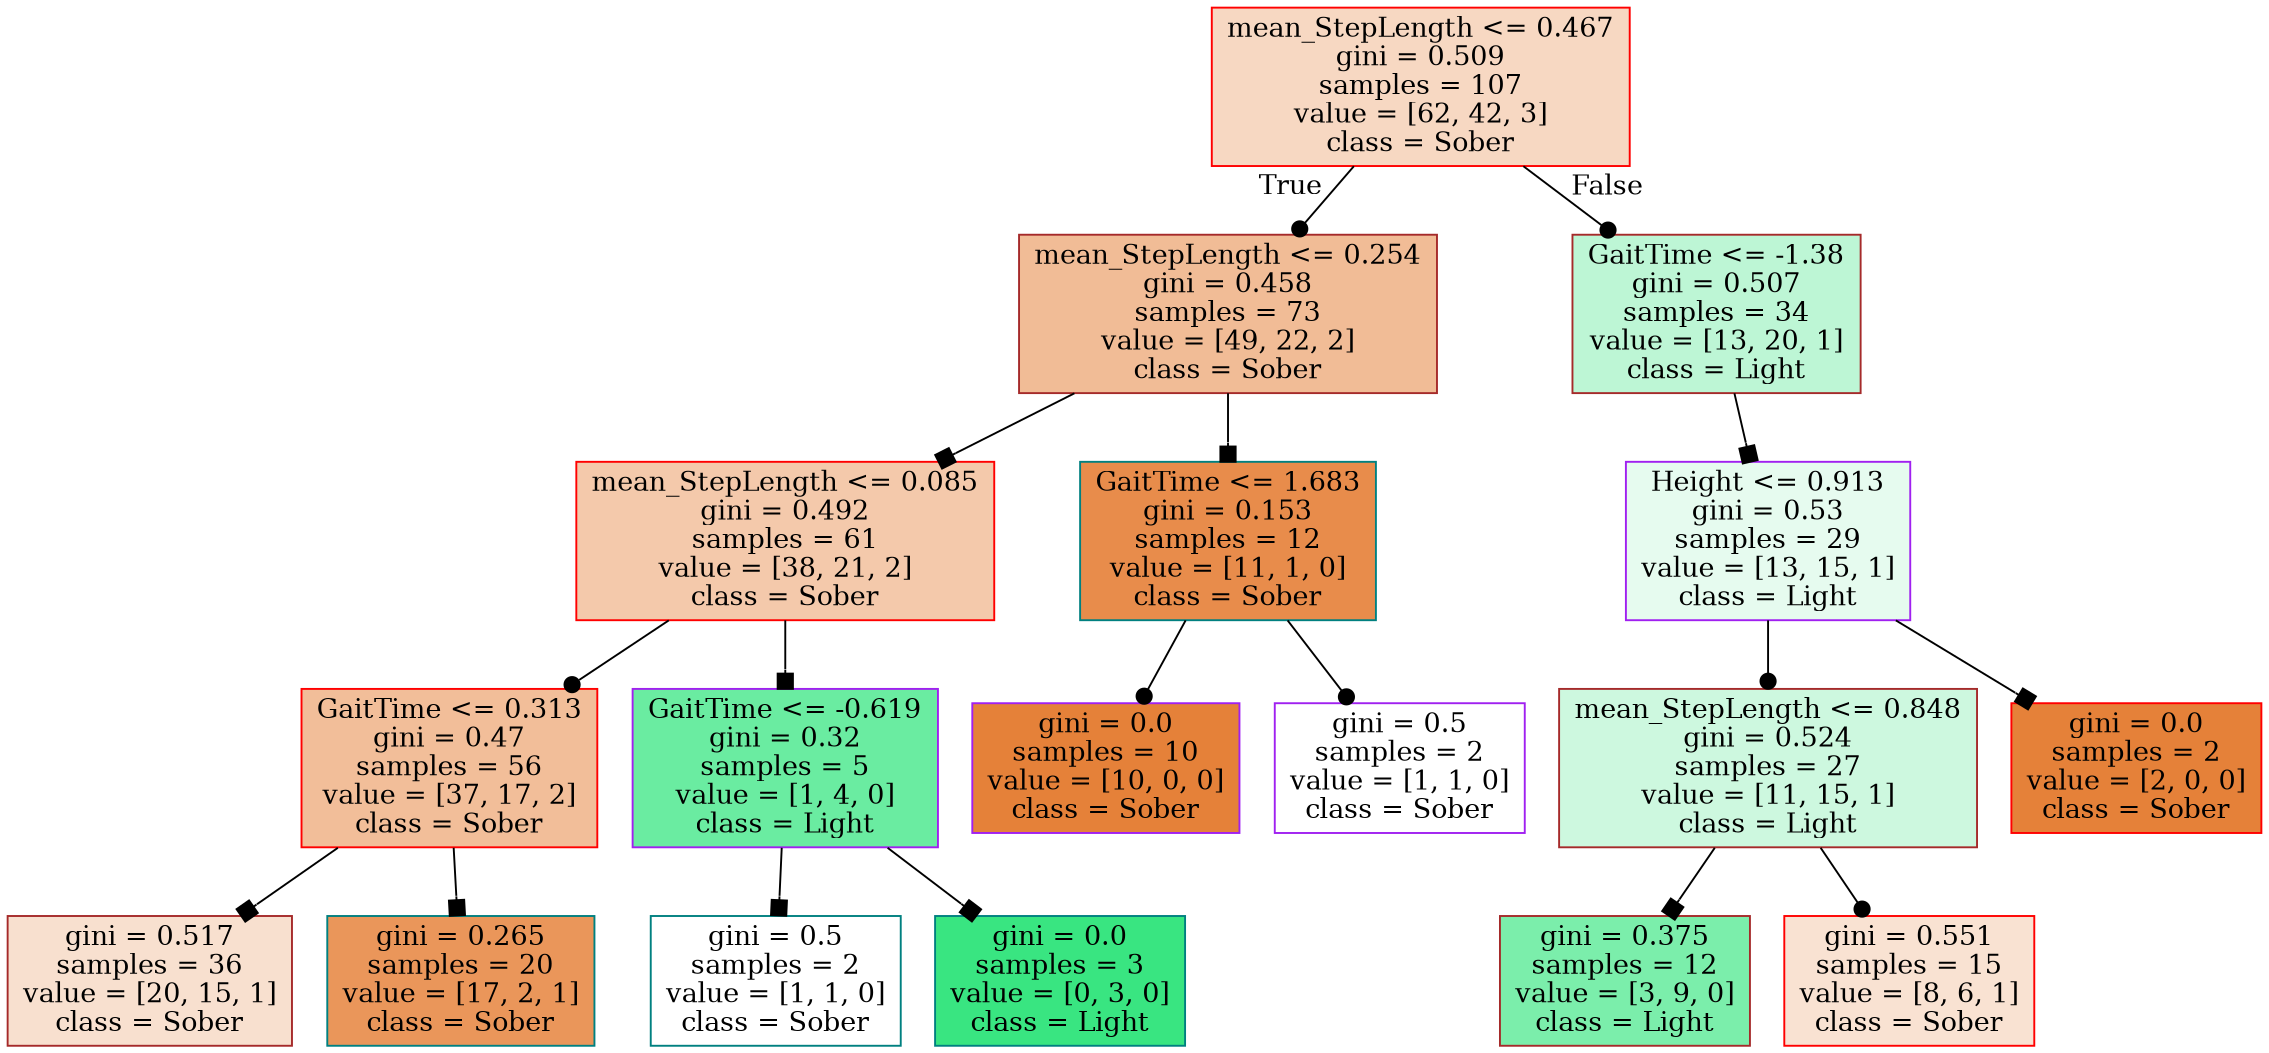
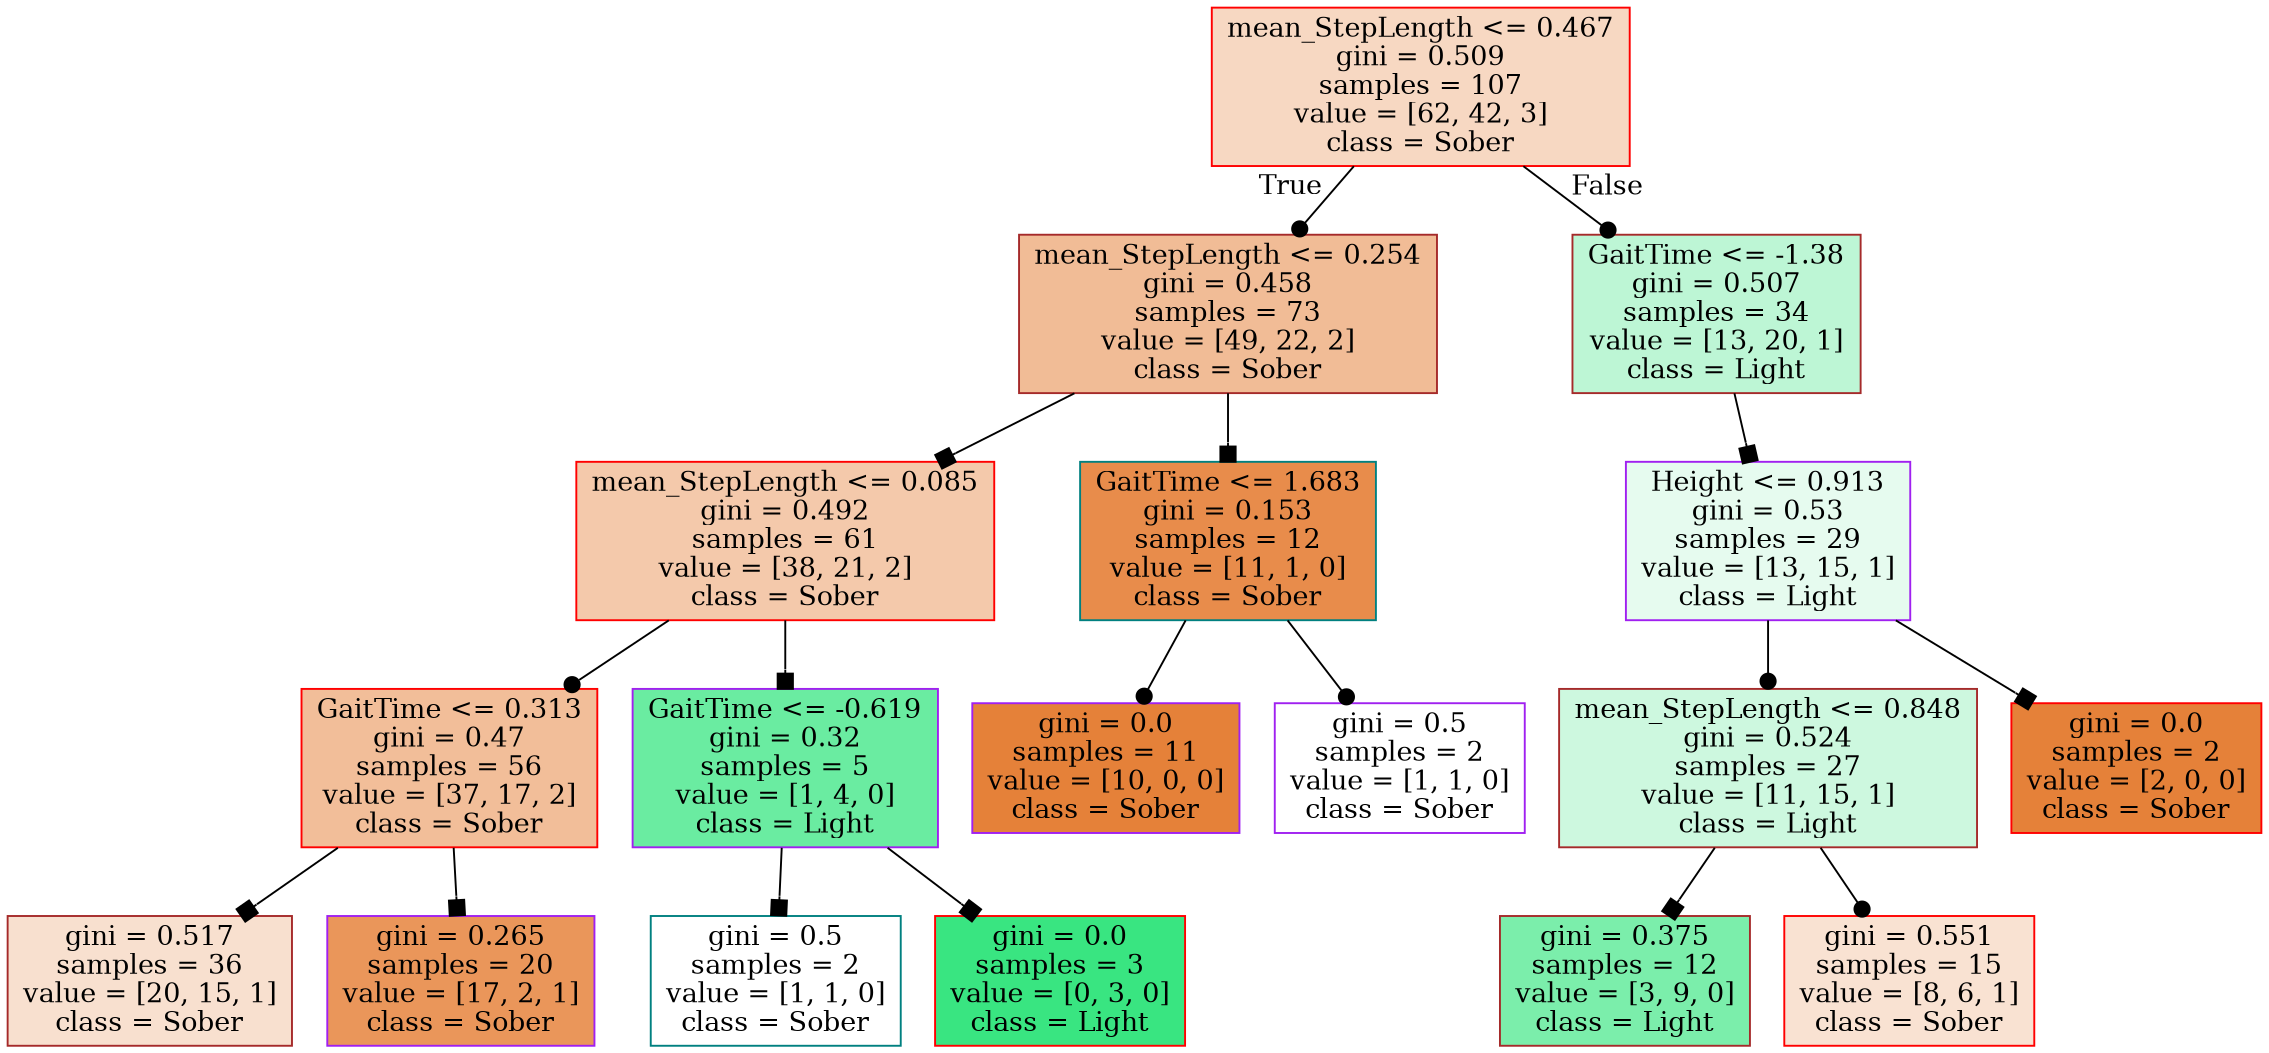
node "gini = 0.0 samples = 10 value = [10, 0, 0] class = Sober": label "gini = 0.0 samples = 10 value = [10, 0, 0] class = Sober" -> "gini = 0.0 samples = 11 value = [10, 0, 0] class = Sober"
node "gini = 0.265 samples = 20 value = [17, 2, 1] class = Sober": color teal -> purple
node "gini = 0.0 samples = 3 value = [0, 3, 0] class = Light": color teal -> red
